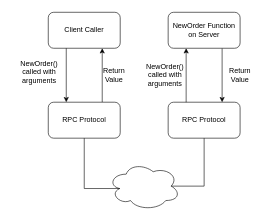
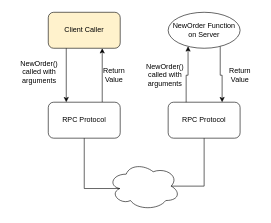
node "Client Caller": fillcolor #ffffff -> #fff2cc
node "NewOrder Function on Server": shape rounded rectangle -> ellipse
